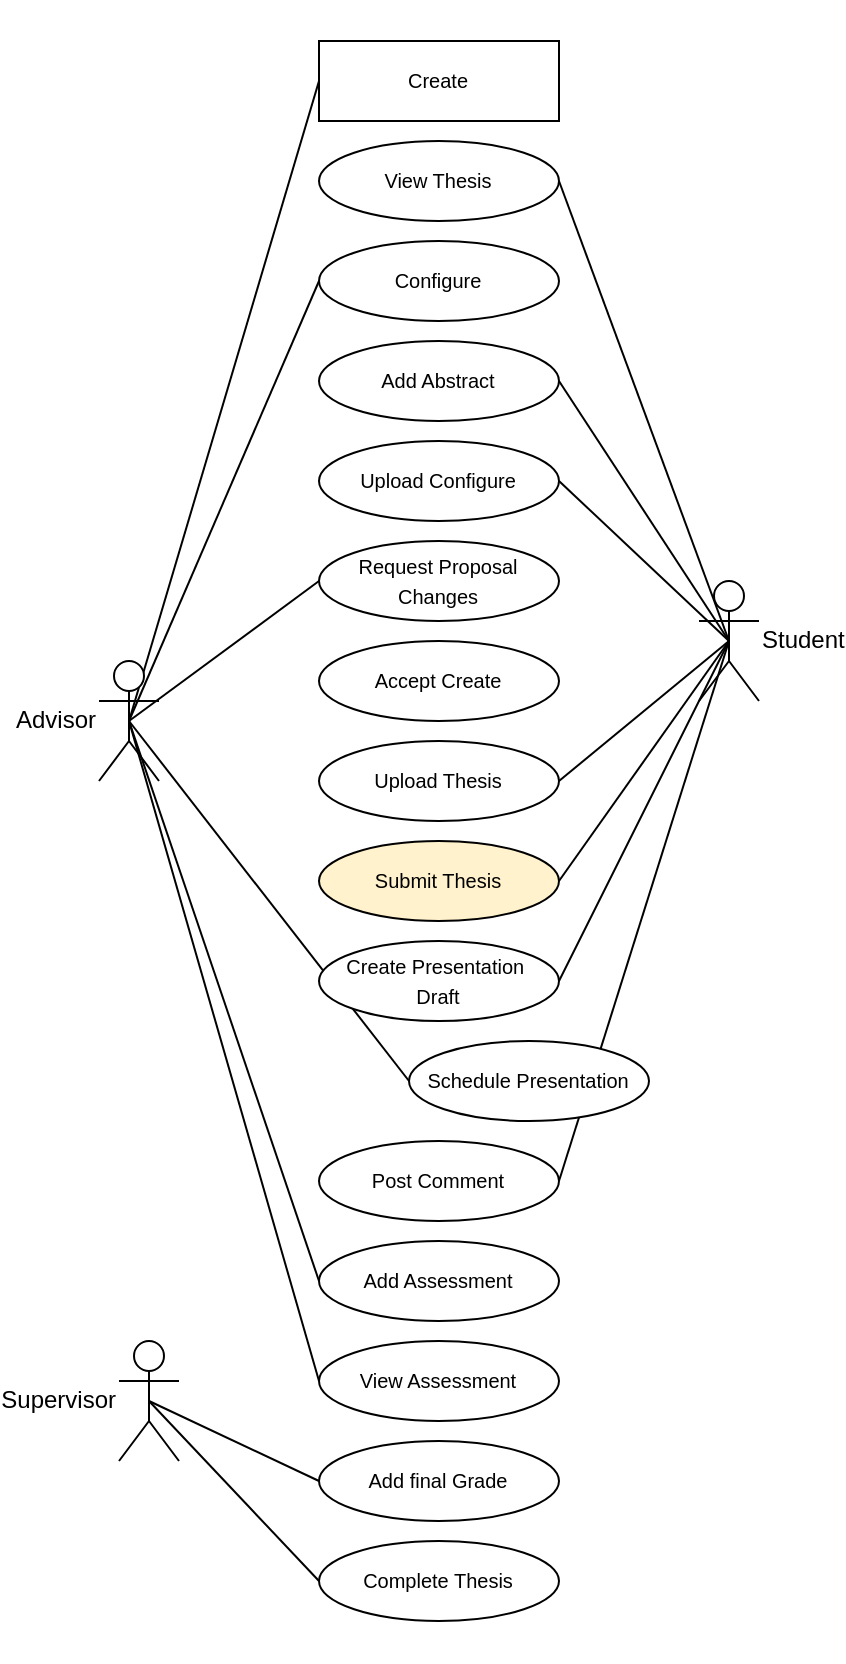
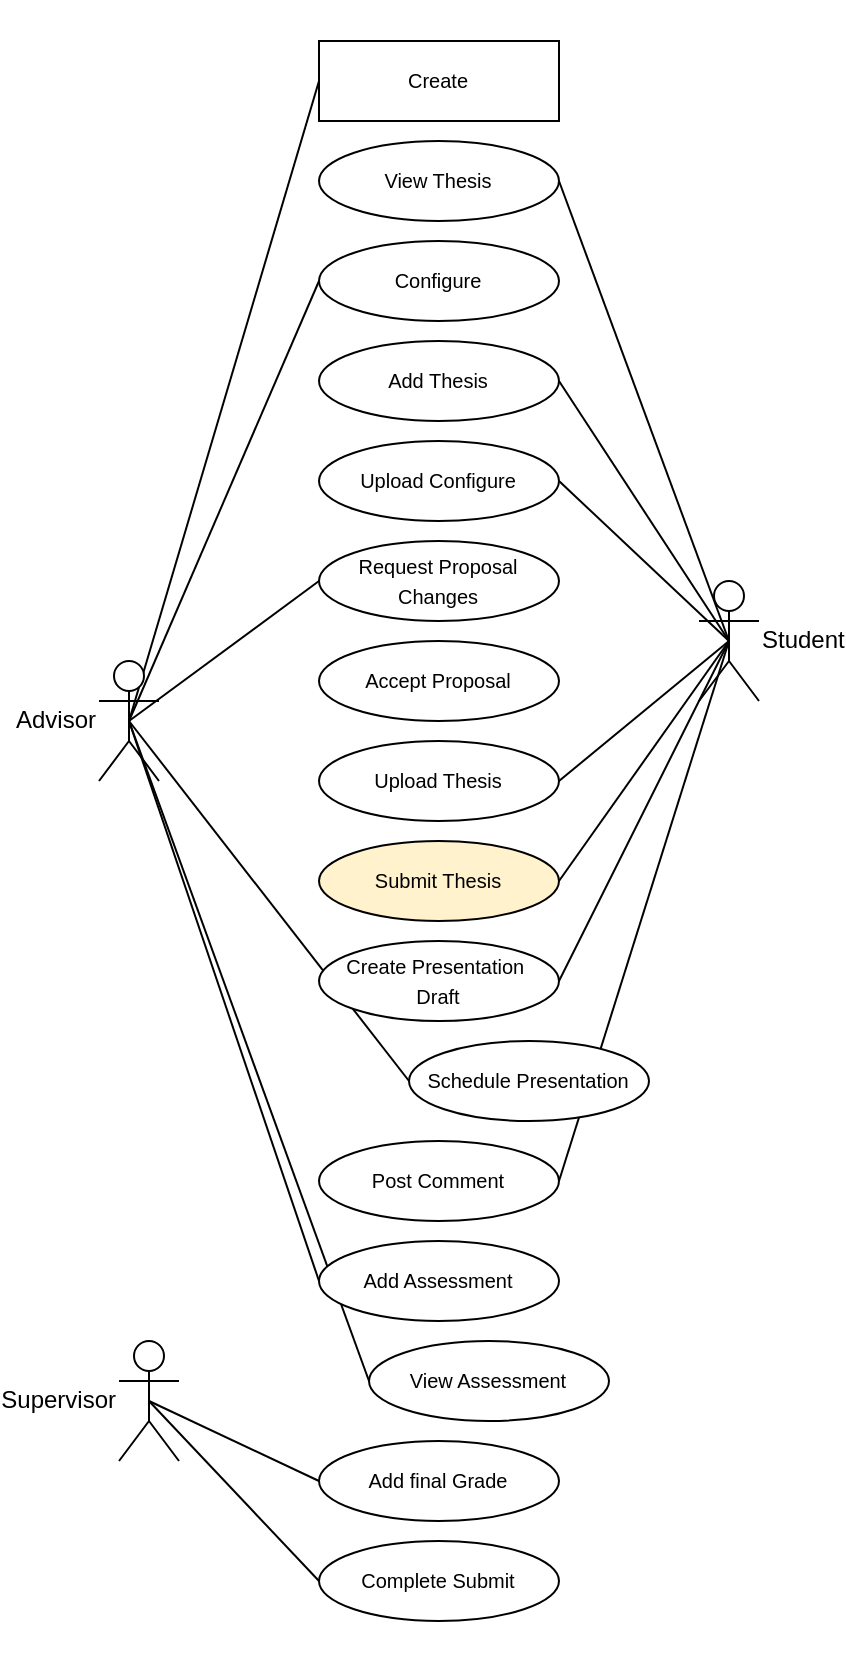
node "Add Abstract": label "Add Abstract" -> "Add Thesis"
node "Accept Create": label "Accept Create" -> "Accept Proposal"
node "View Assessment": moved (439, 1381) -> (489, 1381)
node "Complete Thesis": label "Complete Thesis" -> "Complete Submit"
